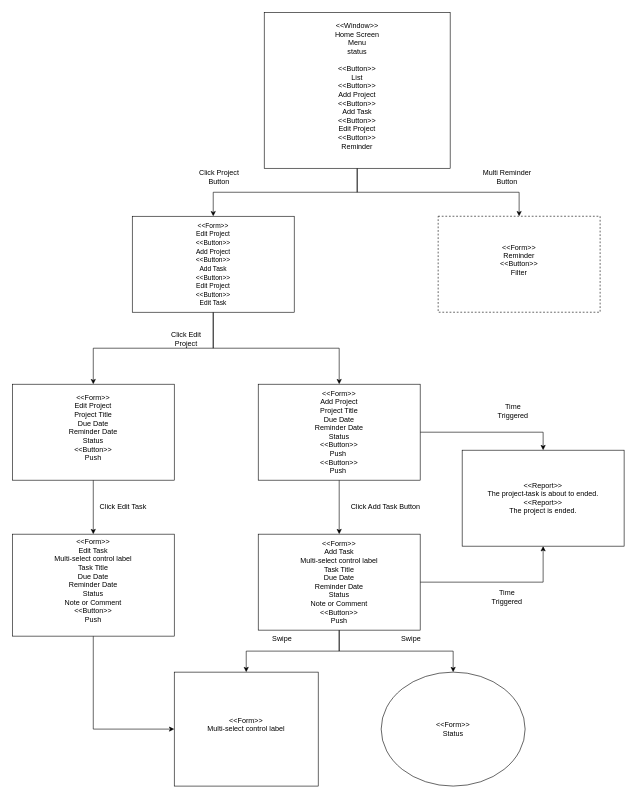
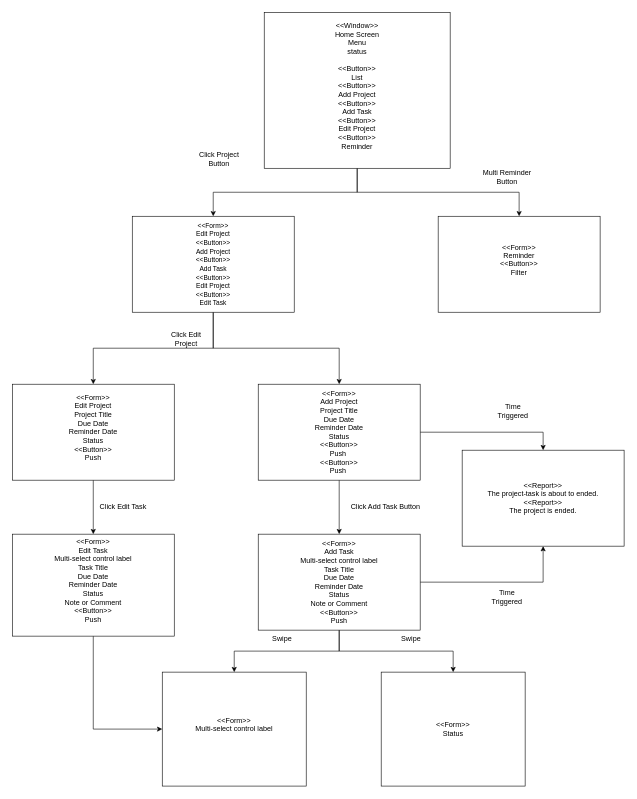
node "Click Project Button": moved (219, 177) -> (219, 159)
node "<<Form>> Reminder <<Button>> Filter": style dashed -> solid
node "<<Form>> Multi-select control label": moved (246, 729) -> (234, 729)
node "<<Form>> Status": shape ellipse -> rectangle
